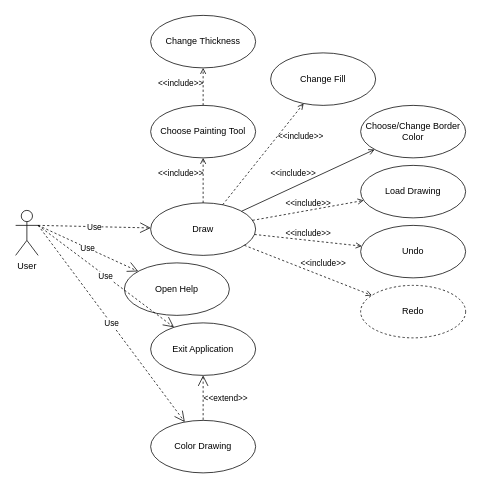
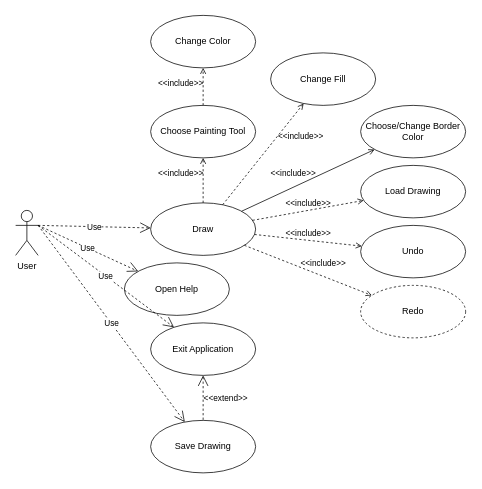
node "Change Thickness": label "Change Thickness" -> "Change Color"
node "Color Drawing": label "Color Drawing" -> "Save Drawing"
